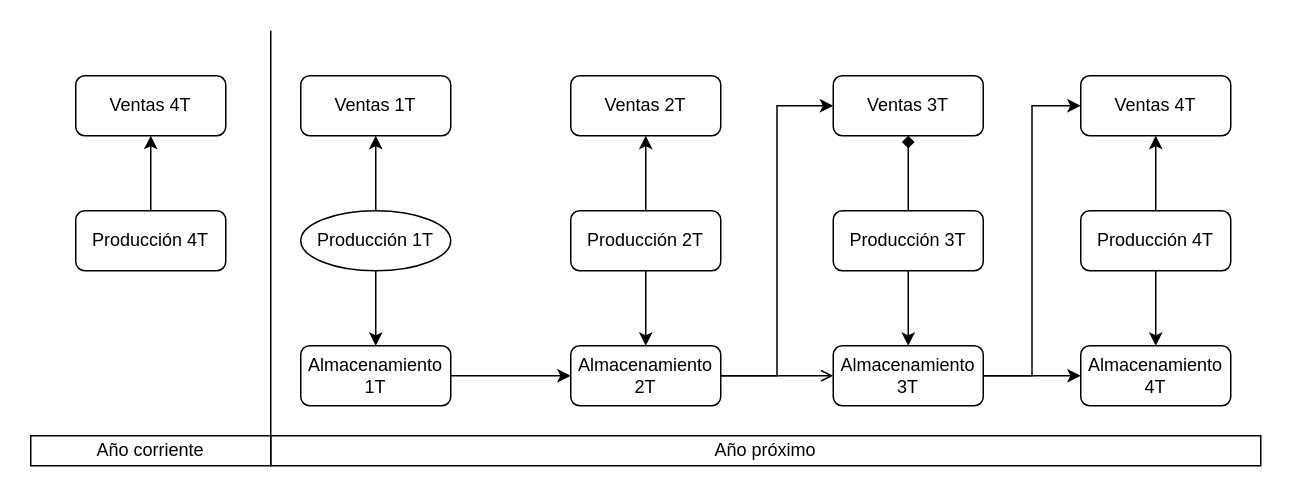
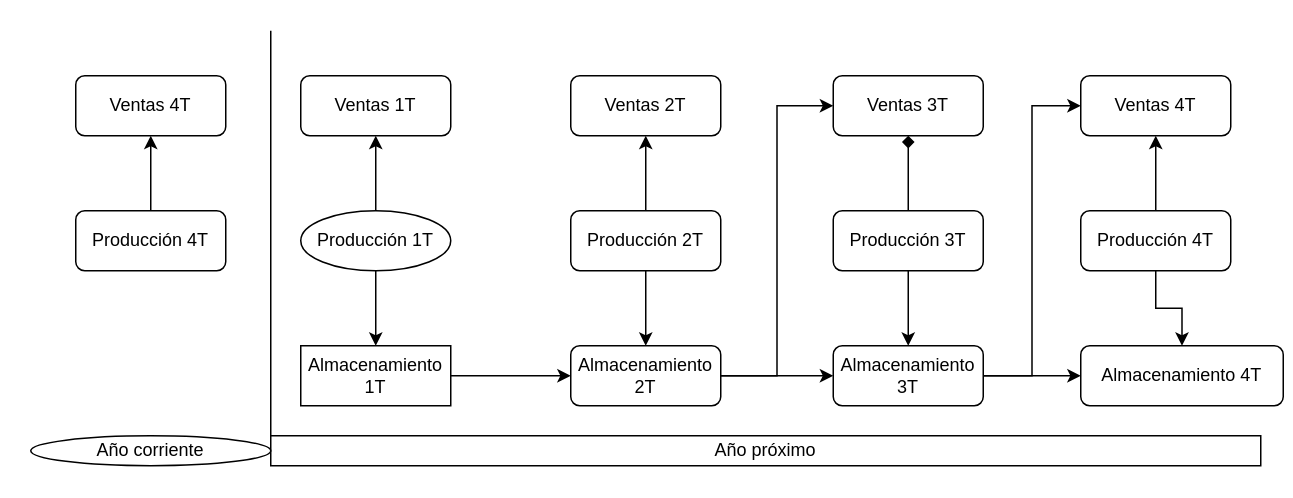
node "Almacenamiento 1T": shape rounded rectangle -> rectangle
edge "Almacenamiento 2T" -> "Almacenamiento 3T": arrowhead open -> classic
node "Almacenamiento 4T": size 150x60 -> 203x60
node "Año corriente": shape rectangle -> ellipse
